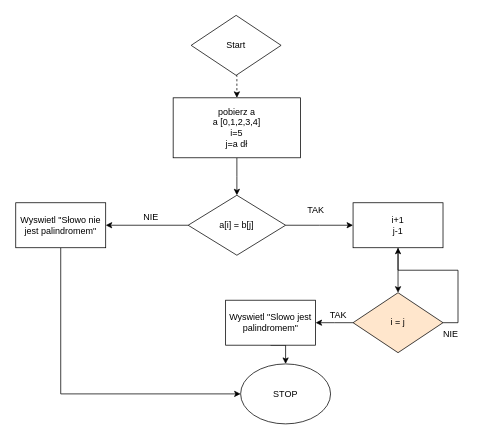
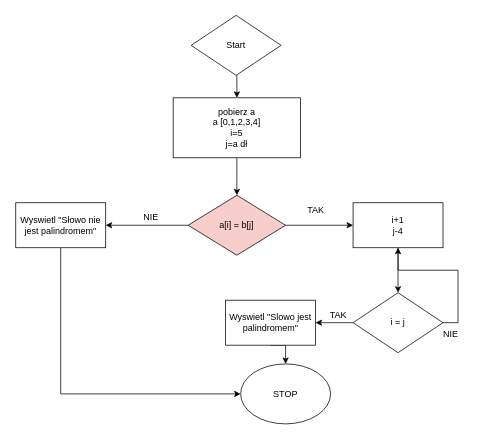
edge "Start" -> "pobierz a a [0,1,2,3,4] i=5 j=a dł": style dashed -> solid
node "a[i] = b[j]": fillcolor #ffffff -> #f8cecc
node "i+1 j-1": label "i+1 j-1" -> "i+1 j-4"
node "i = j": fillcolor #ffe6cc -> #ffffff
